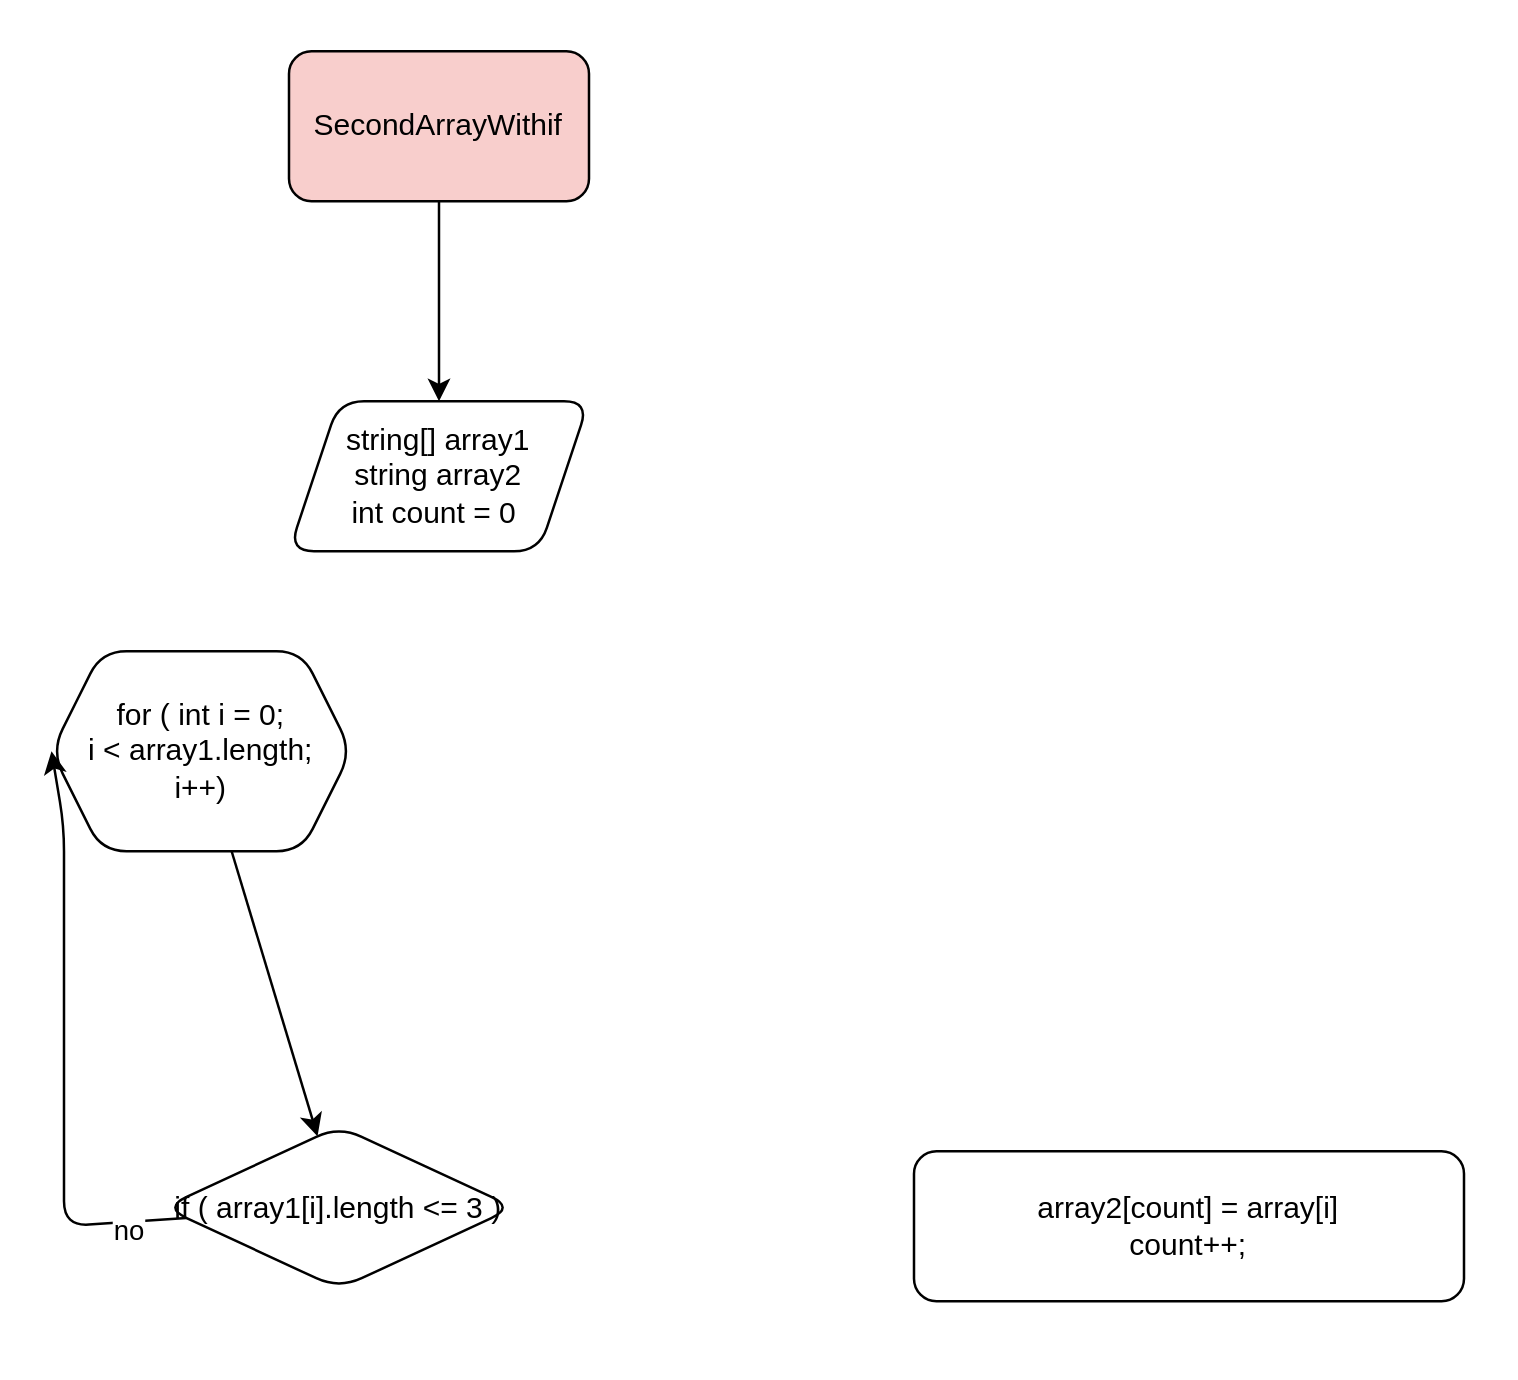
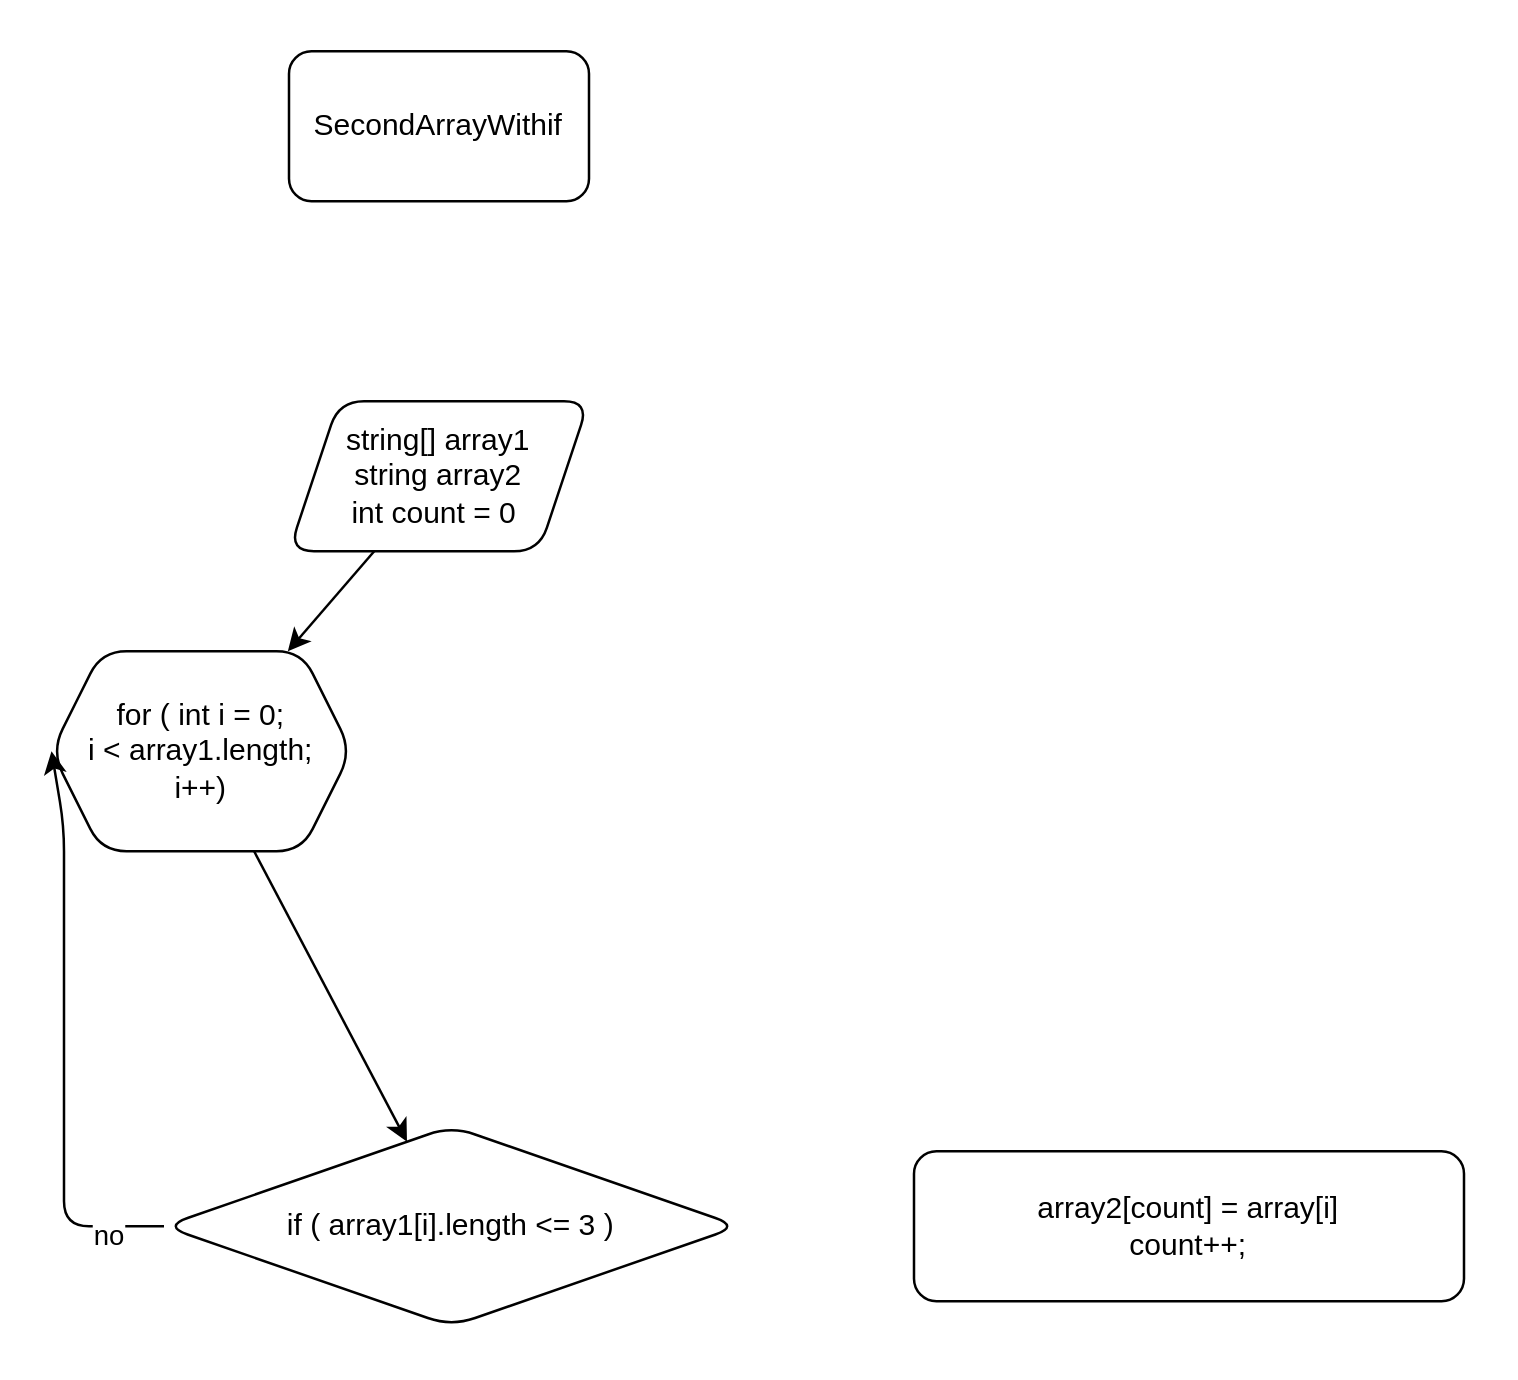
node "SecondArrayWithif": fillcolor #f8cecc -> #ffffff
edge "SecondArrayWithif" -> "string[] array1 string array2 int count = 0": removed
edge "string[] array1 string array2 int count = 0" -> "for ( int i = 0; i < array1.length; i++)": added
node "if ( array1[i].length <= 3 )": size 350x163 -> 575x200
